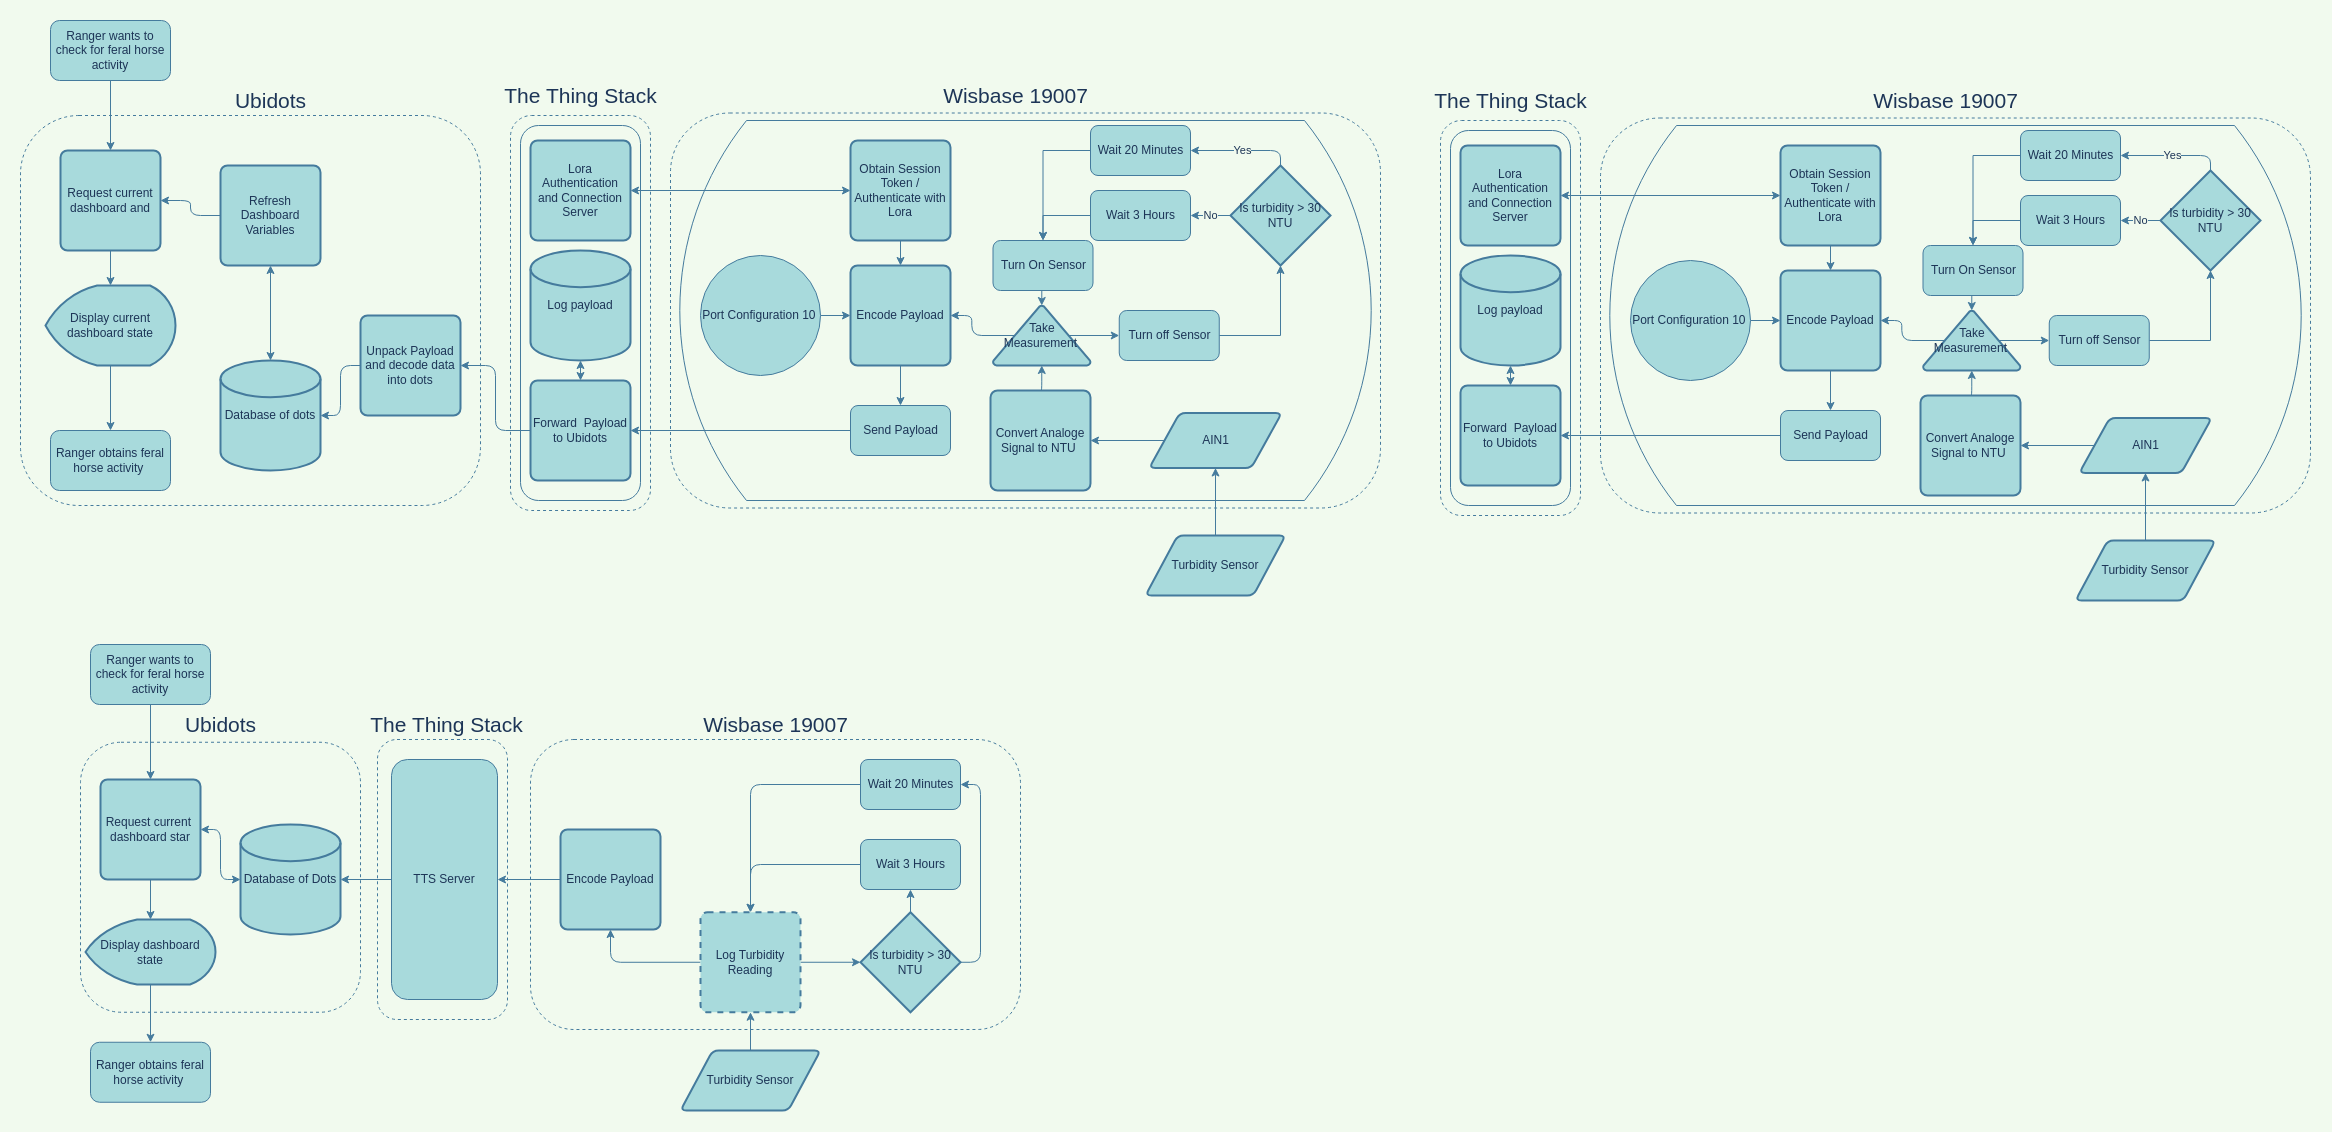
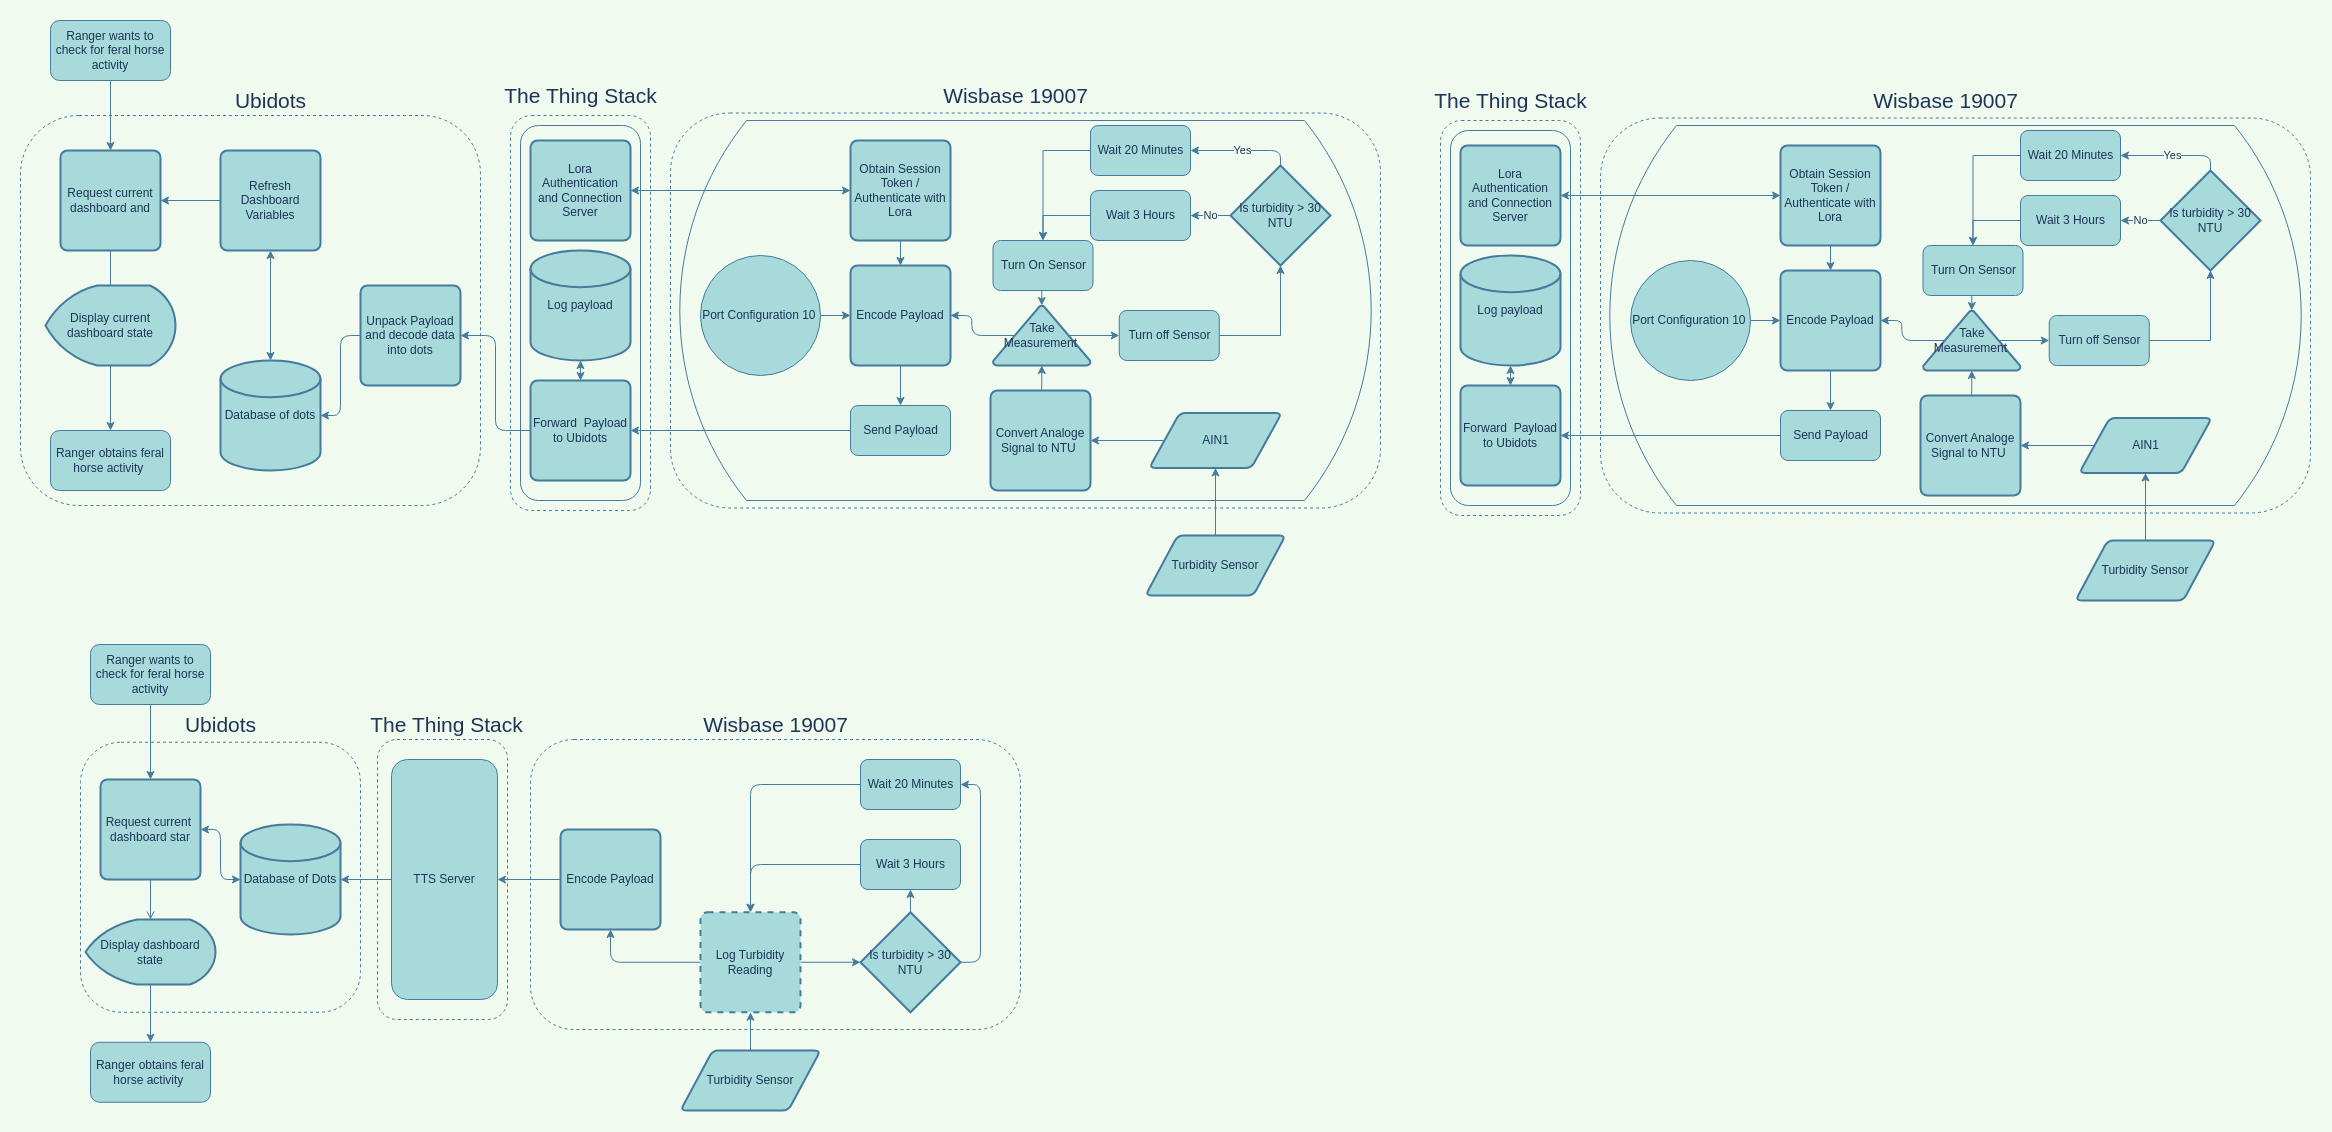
node "Refresh Dashboard Variables": moved (271, 216) -> (271, 201)
edge "Request current dashboard and" -> "Display current dashboard state": arrowhead classic -> none
node "Unpack Payload and decode data into dots": moved (411, 366) -> (411, 336)
edge "Request current dashboard star" -> "Display dashboard state": arrowhead classic -> open
